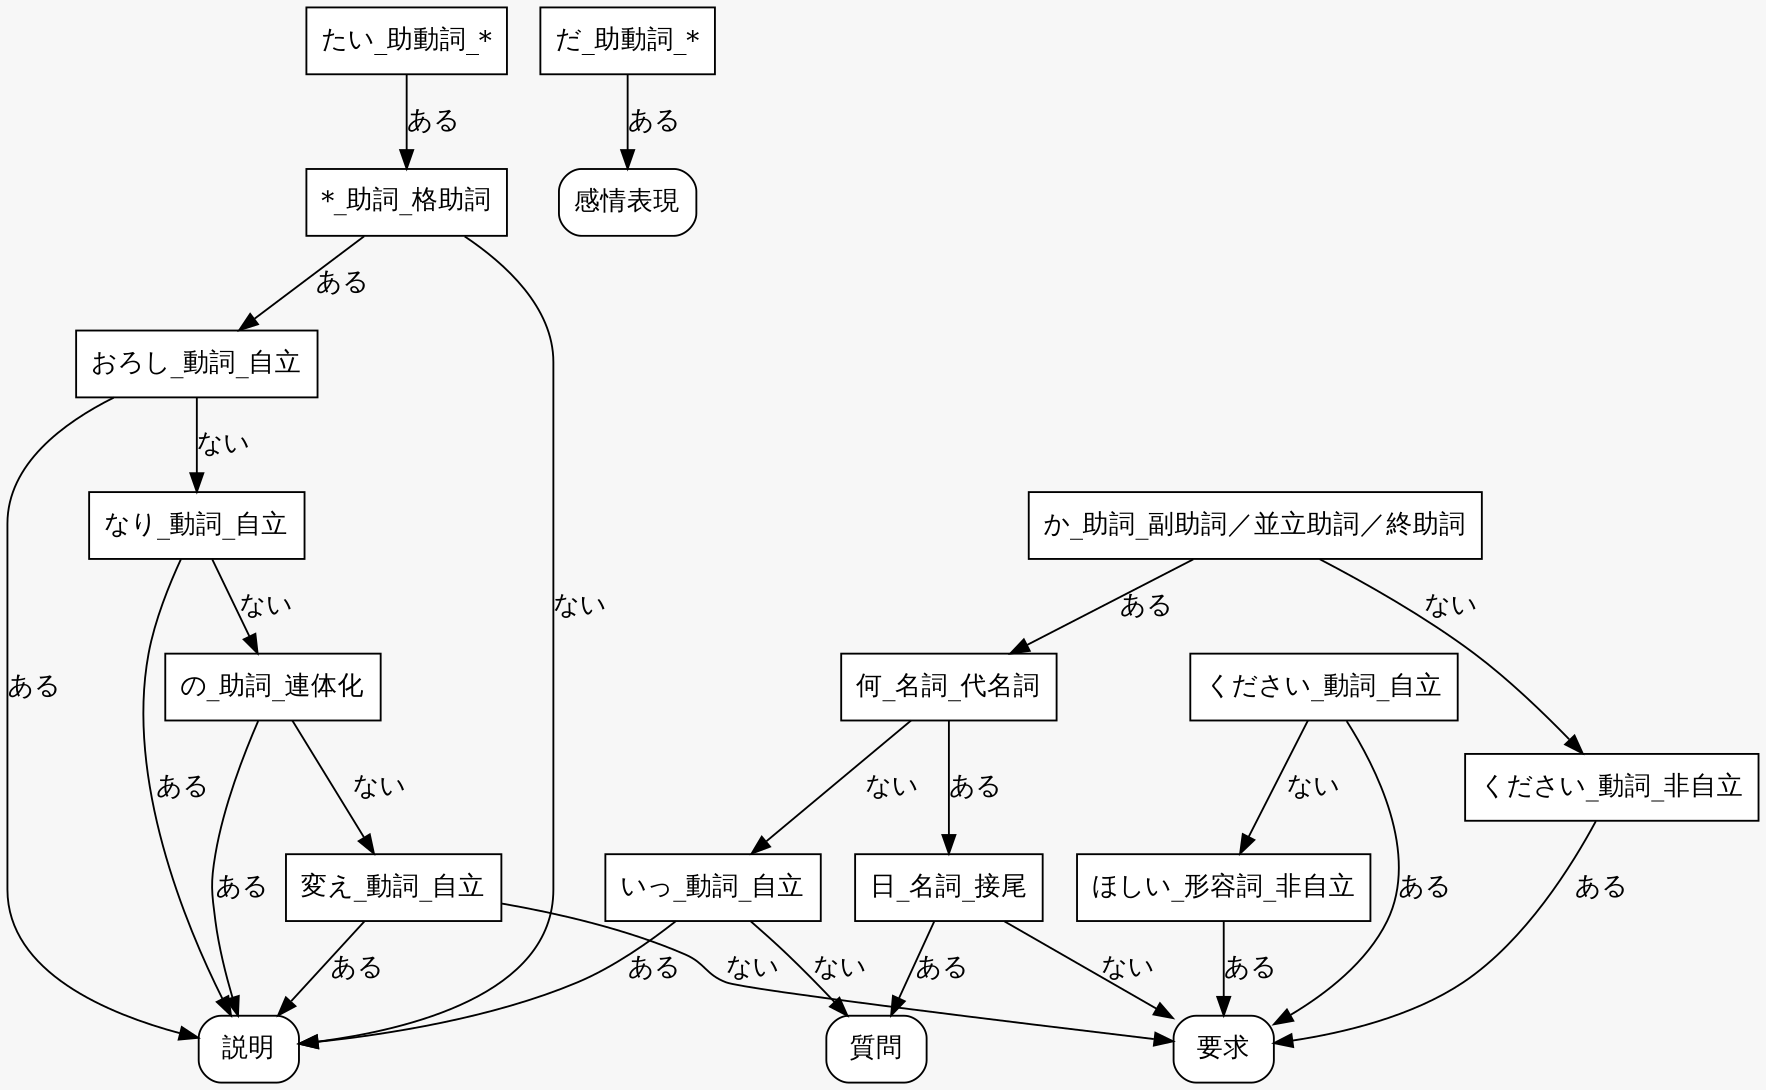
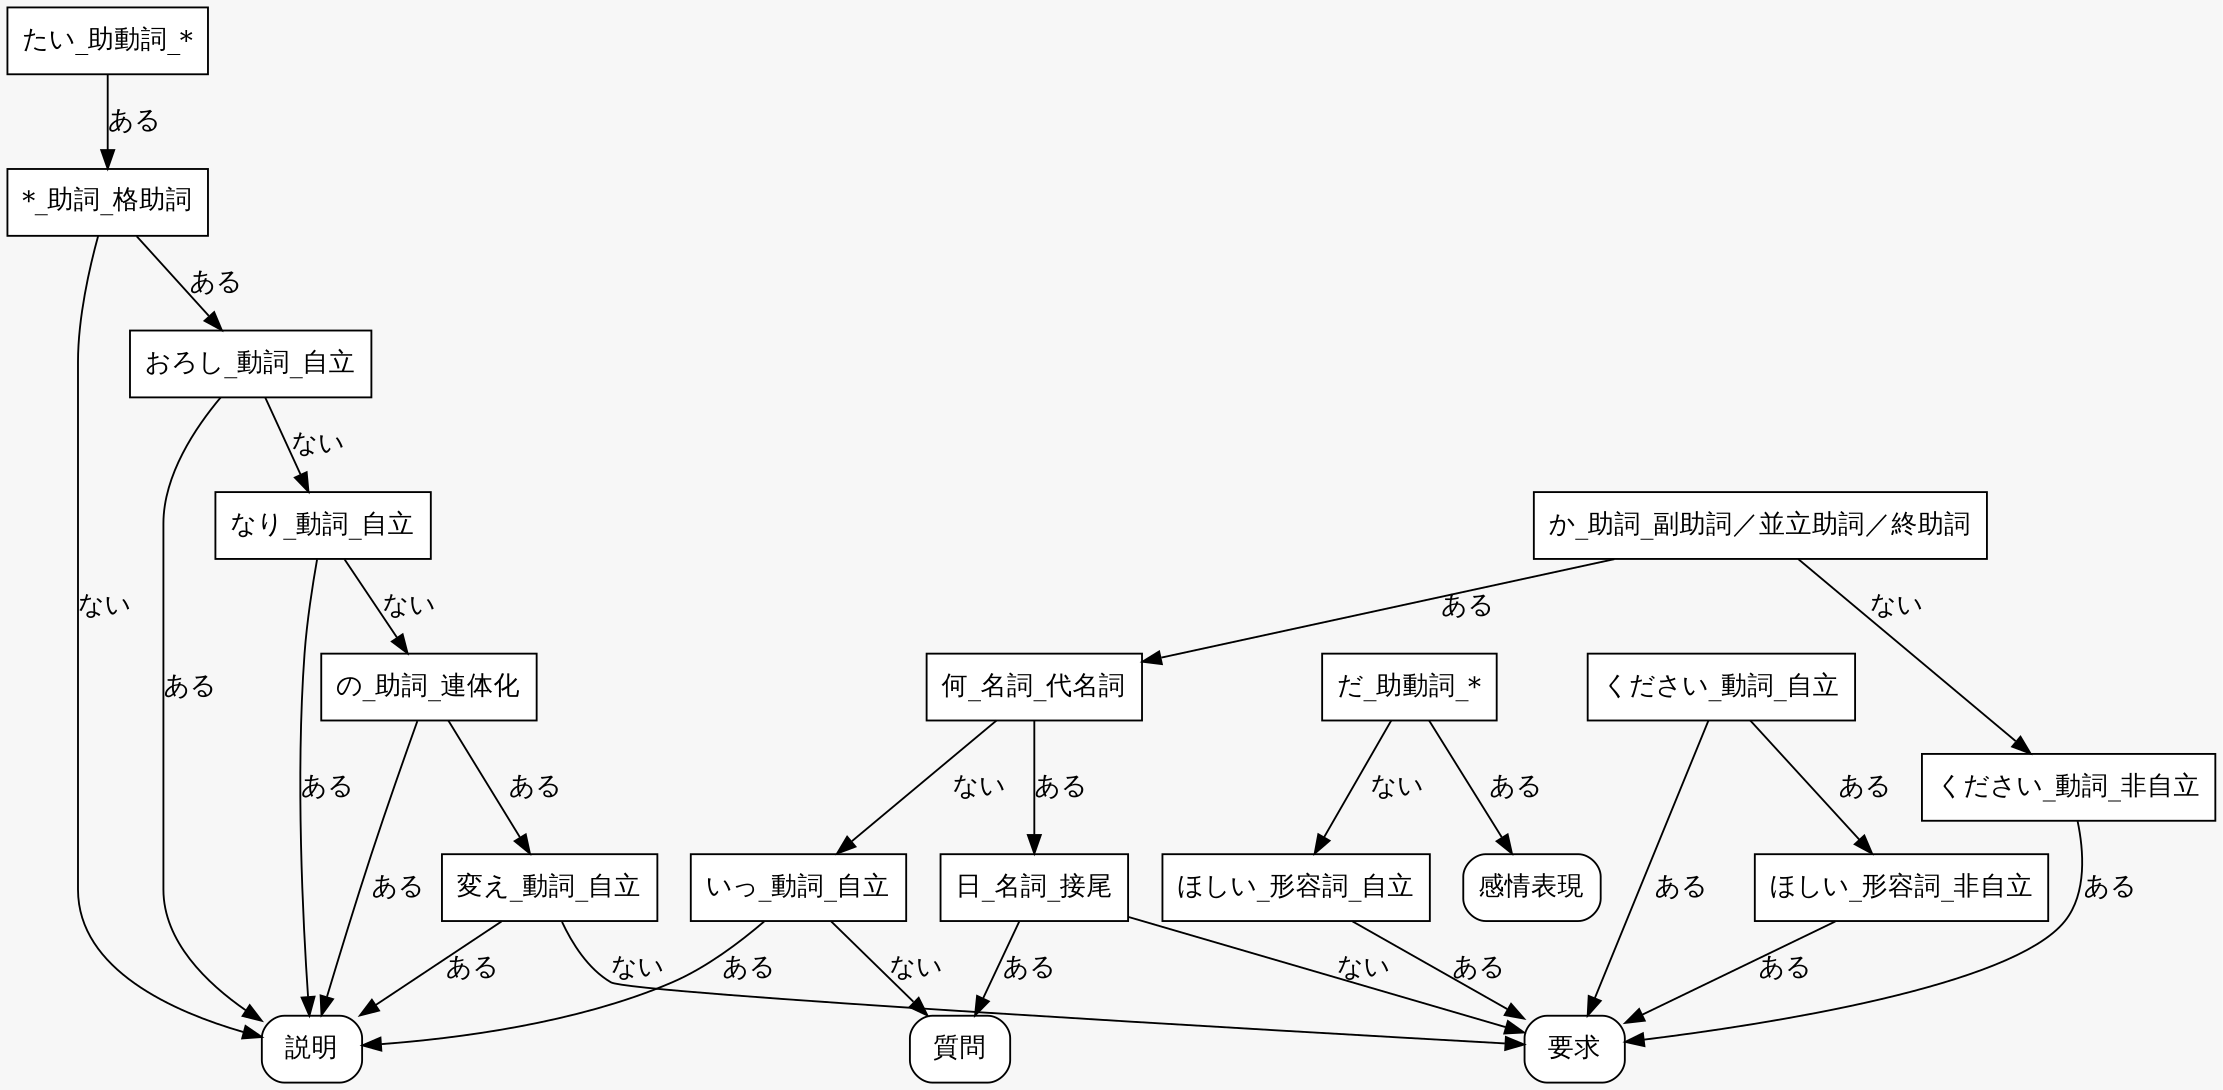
edge "の_助詞_連体化" -> "変え_動詞_自立": label "ない" -> "ある"
edge "ください_動詞_自立" -> "ほしい_形容詞_非自立": label "ない" -> "ある"
node "ほしい_形容詞_自立": added
